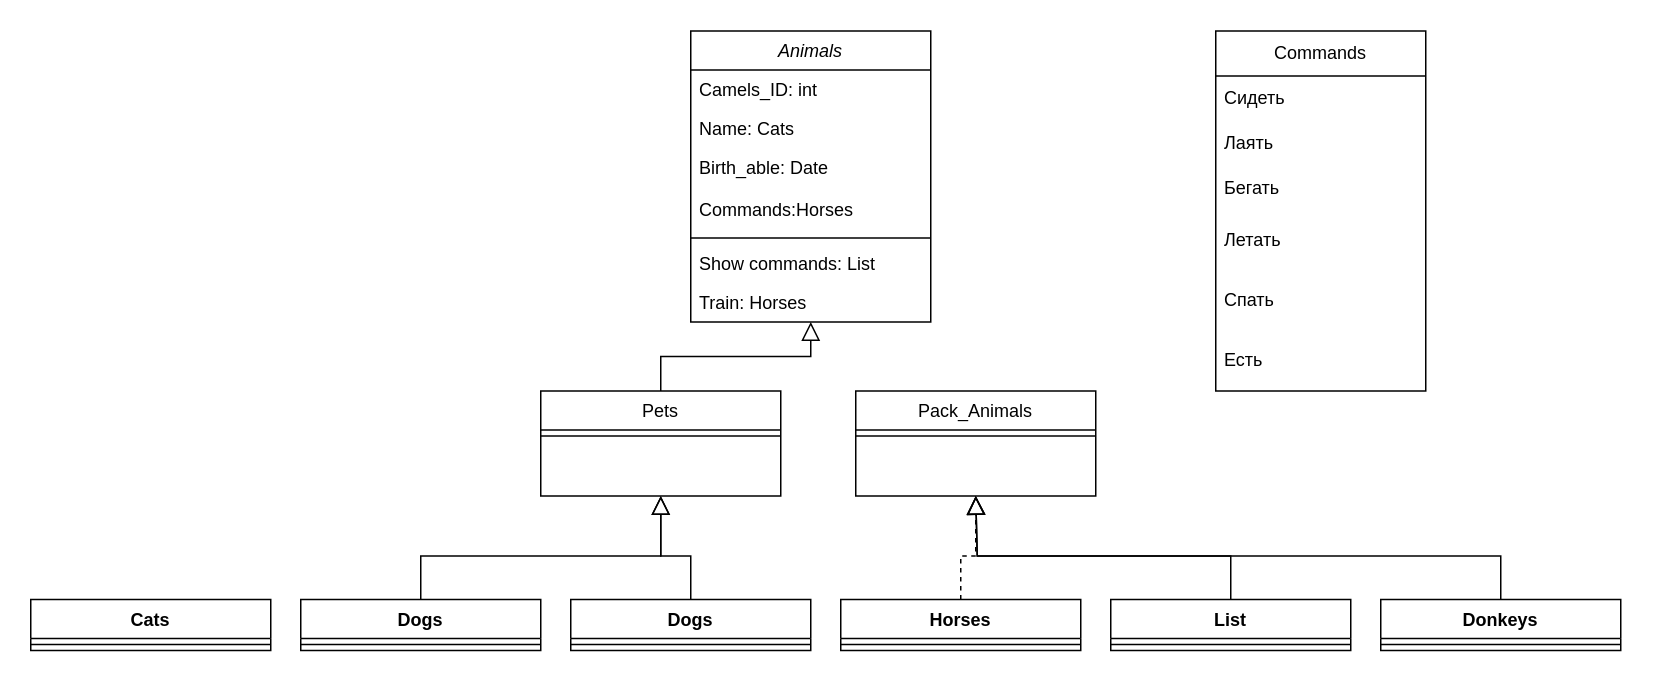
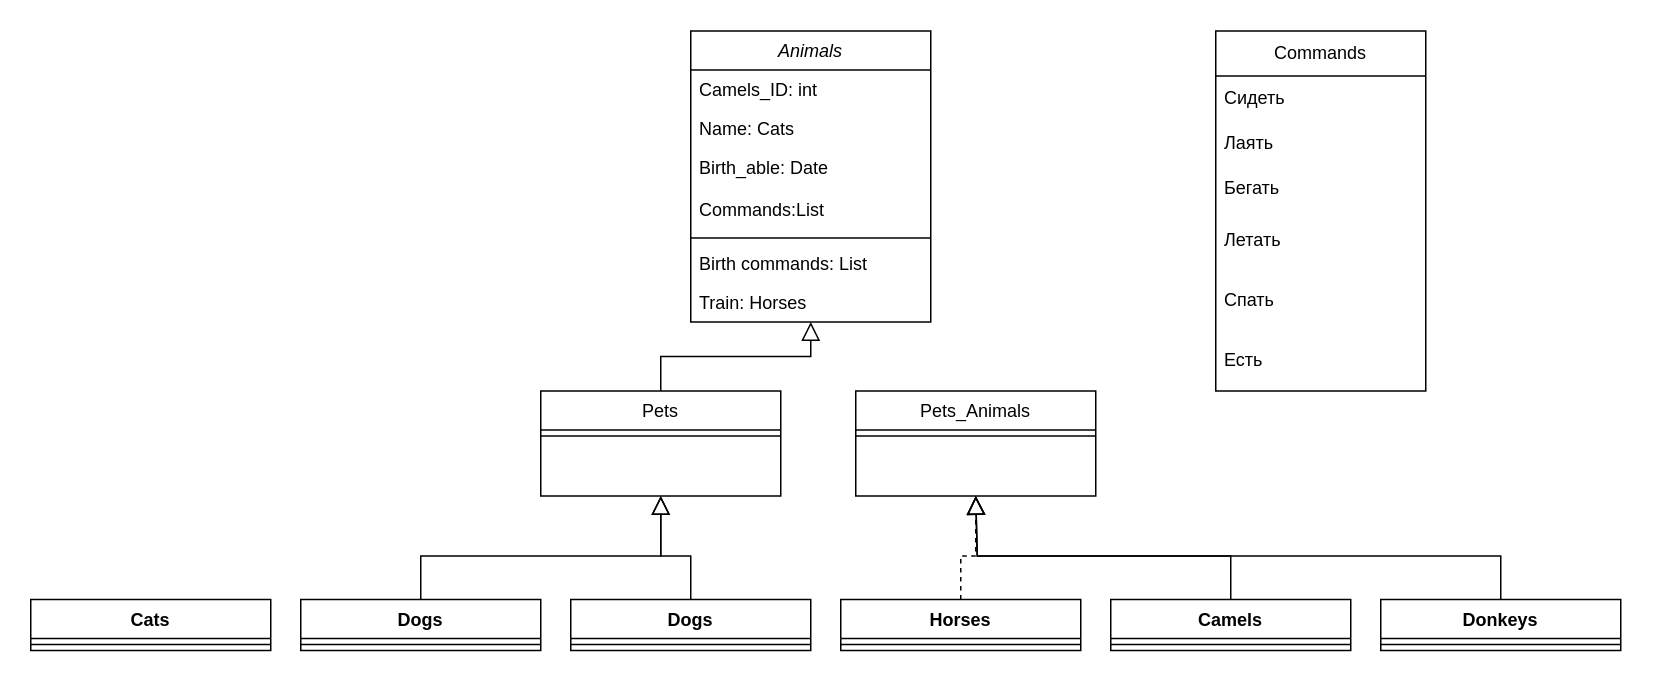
node "Commands:Horses": label "Commands:Horses" -> "Commands:List"
node "Show commands: List": label "Show commands: List" -> "Birth commands: List"
node "Pack_Animals": label "Pack_Animals" -> "Pets_Animals"
node "List": label "List" -> "Camels"
